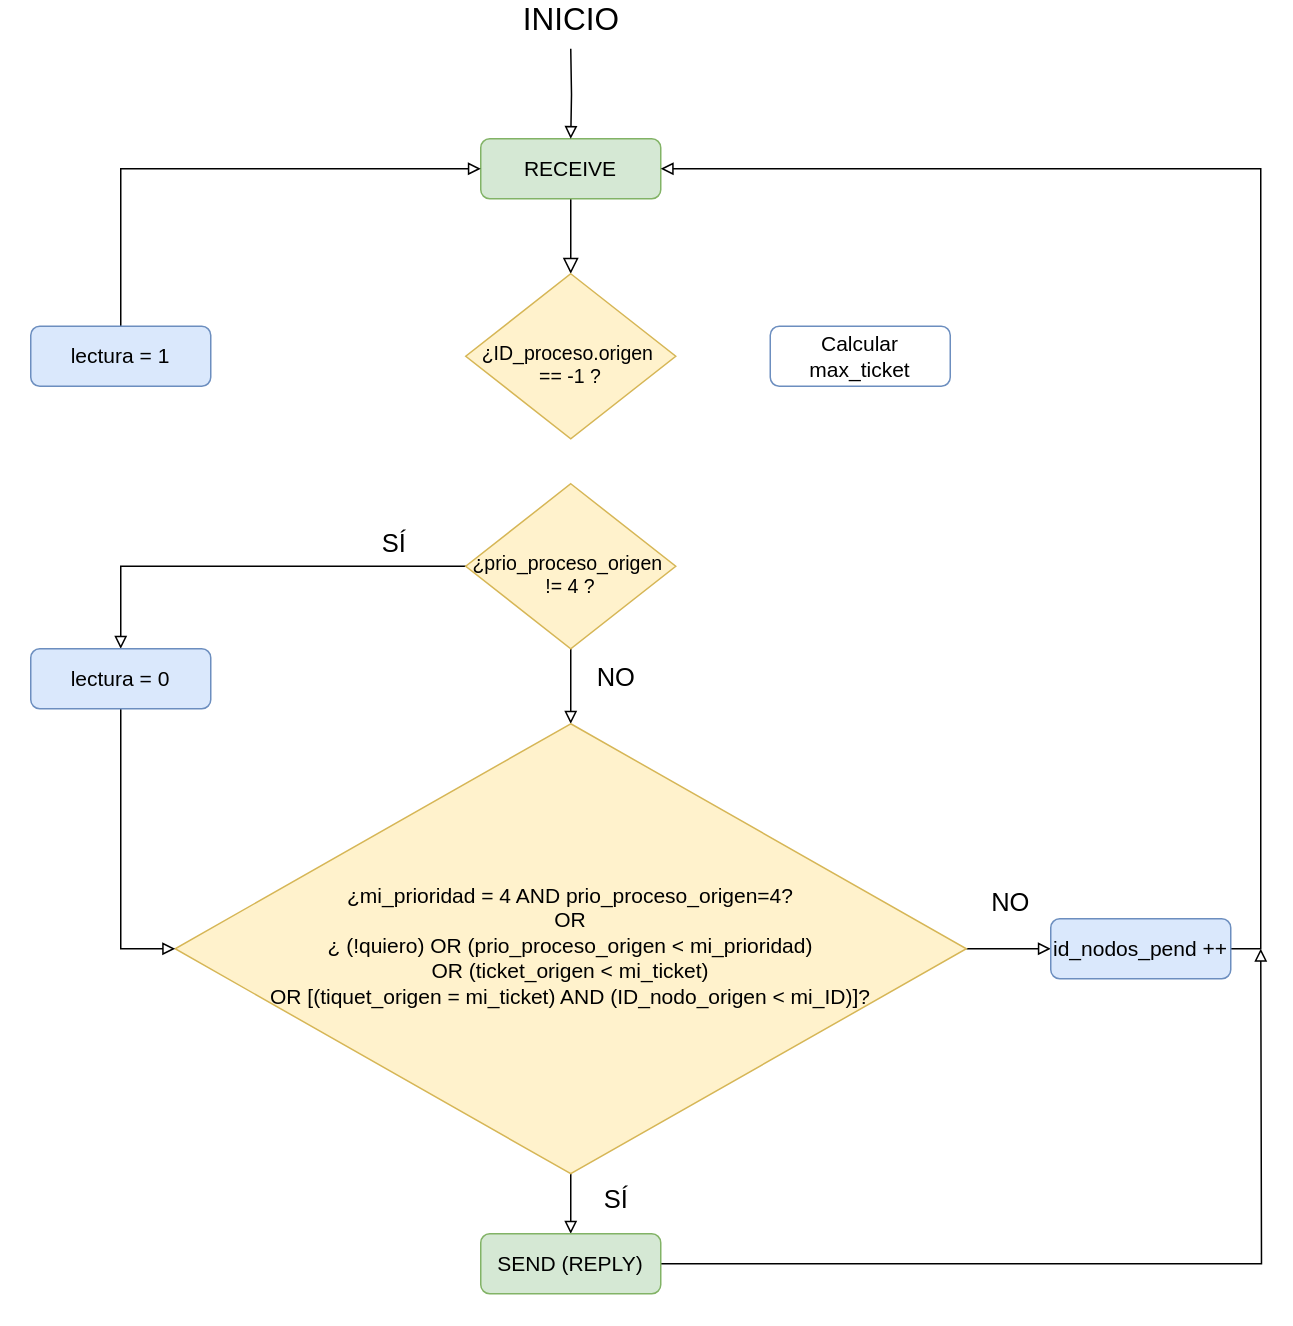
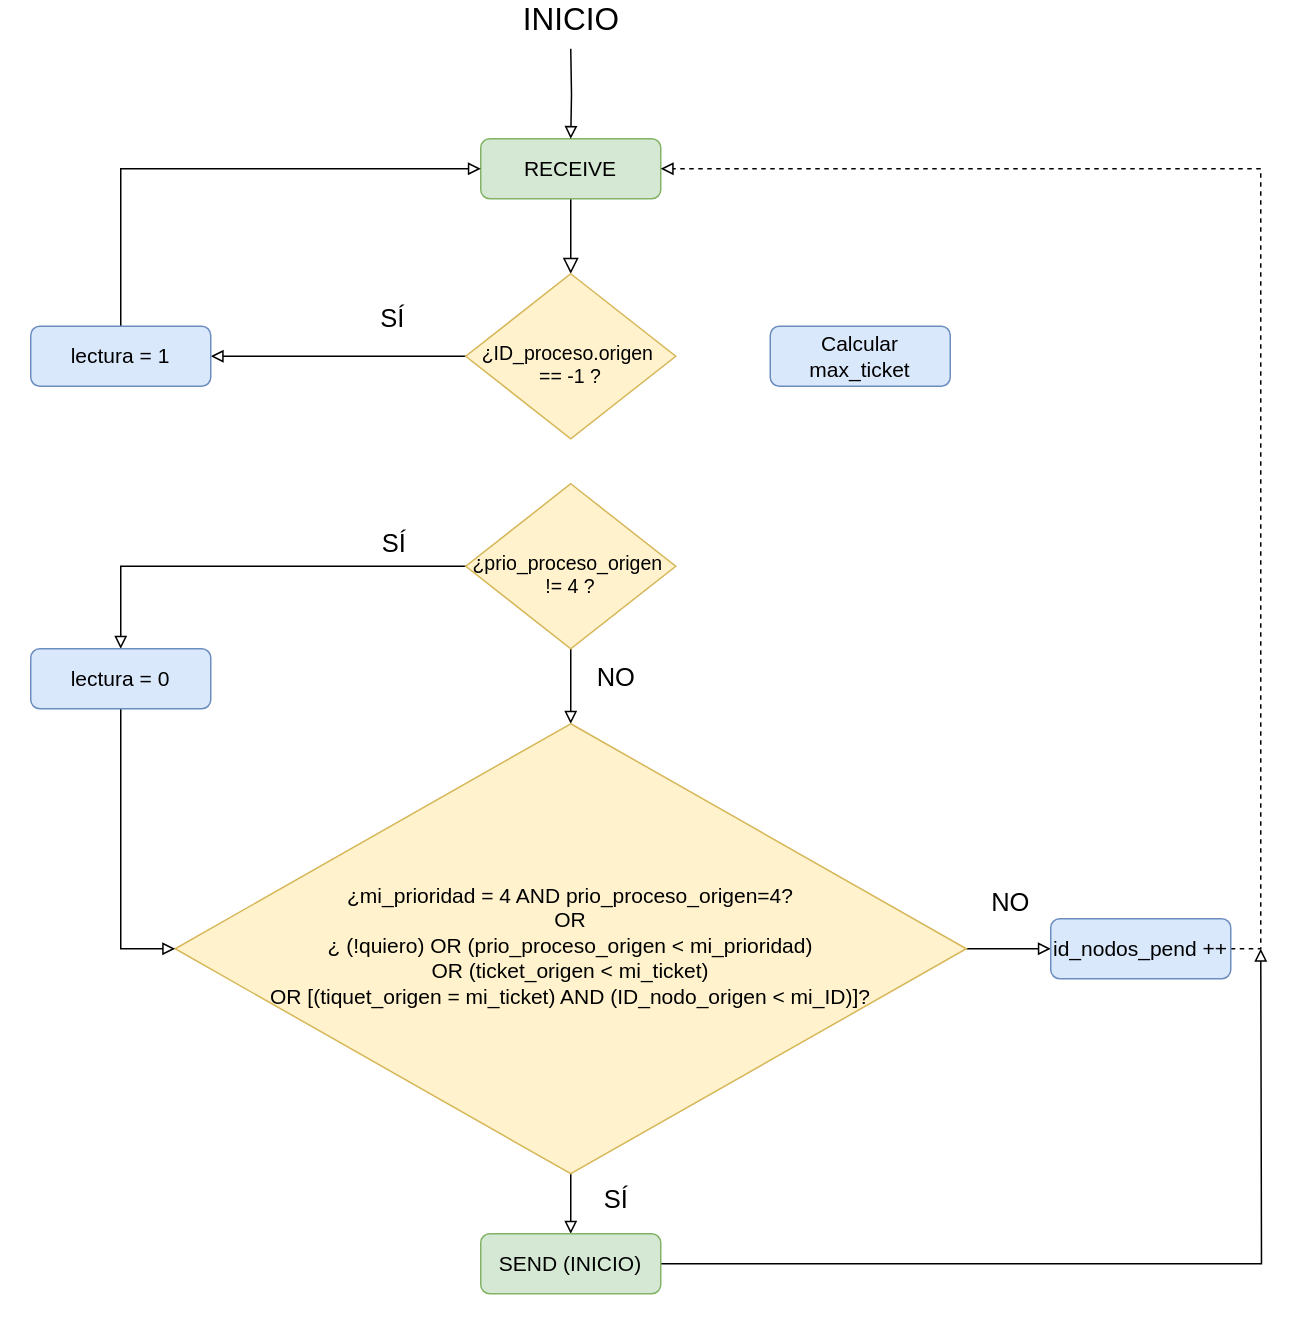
edge "id_nodos_pend ++" -> "RECEIVE": style solid -> dashed
edge "¿ID_proceso.origen == -1 ?" -> "lectura = 1": added, label "SÍ"
node "Calcular max_ticket": fillcolor #ffffff -> #dae8fc
node "SEND (REPLY)": label "SEND (REPLY)" -> "SEND (INICIO)"
